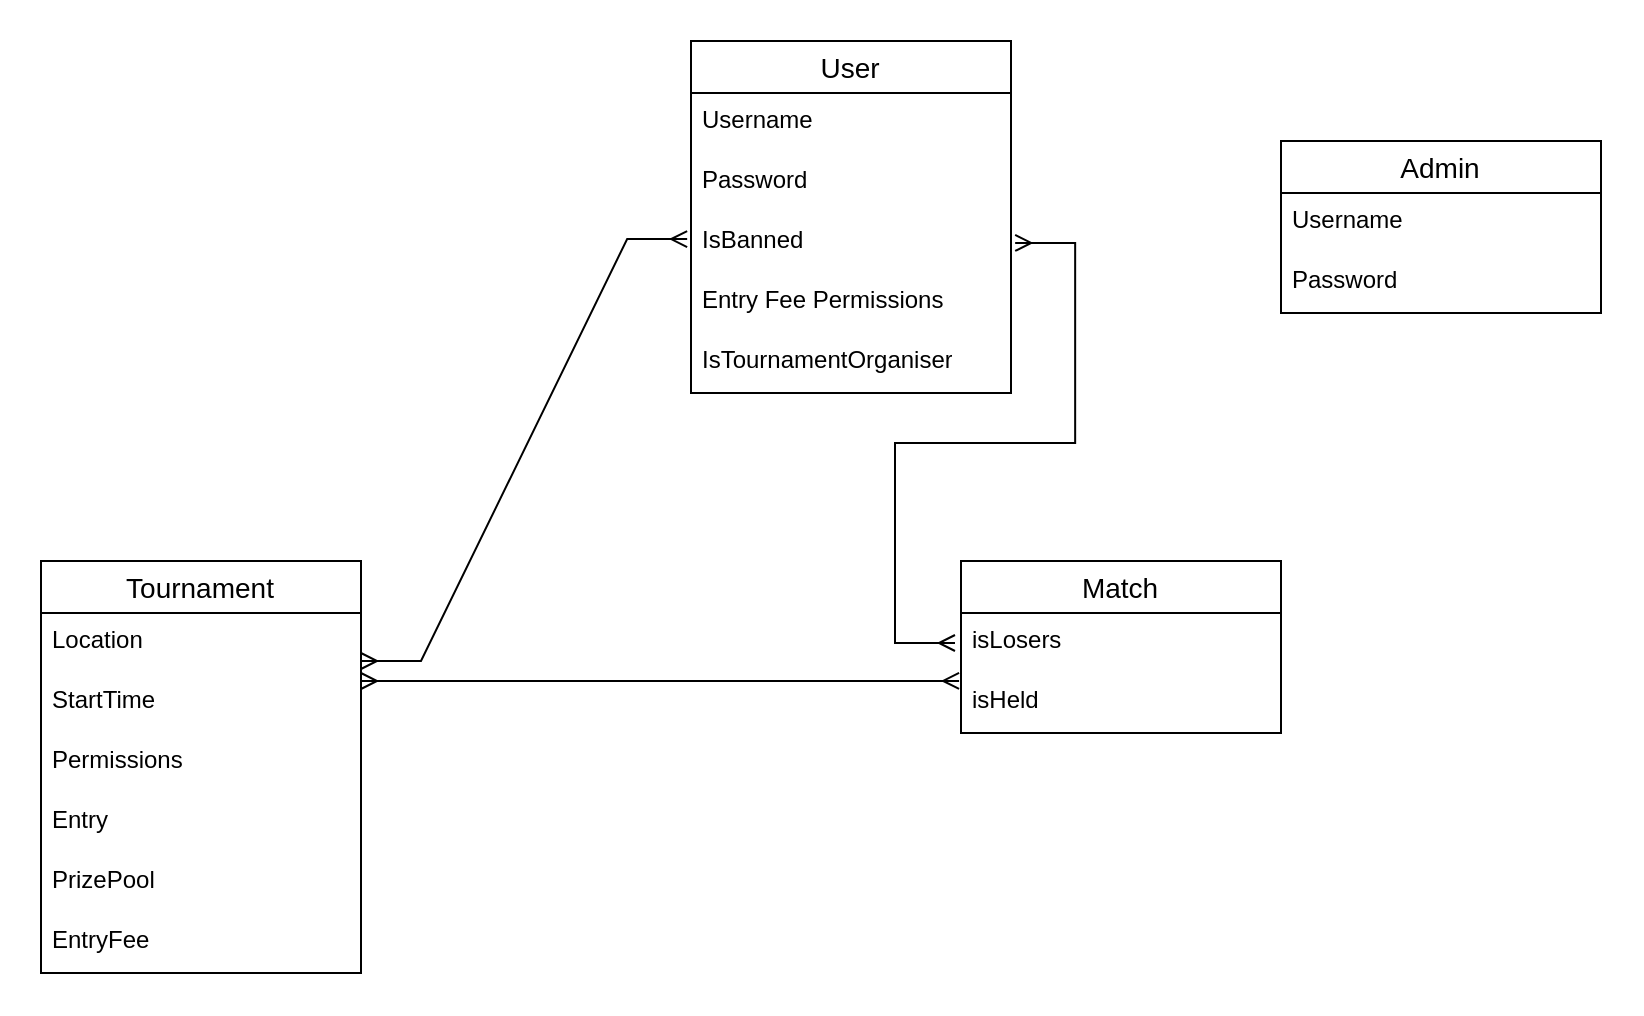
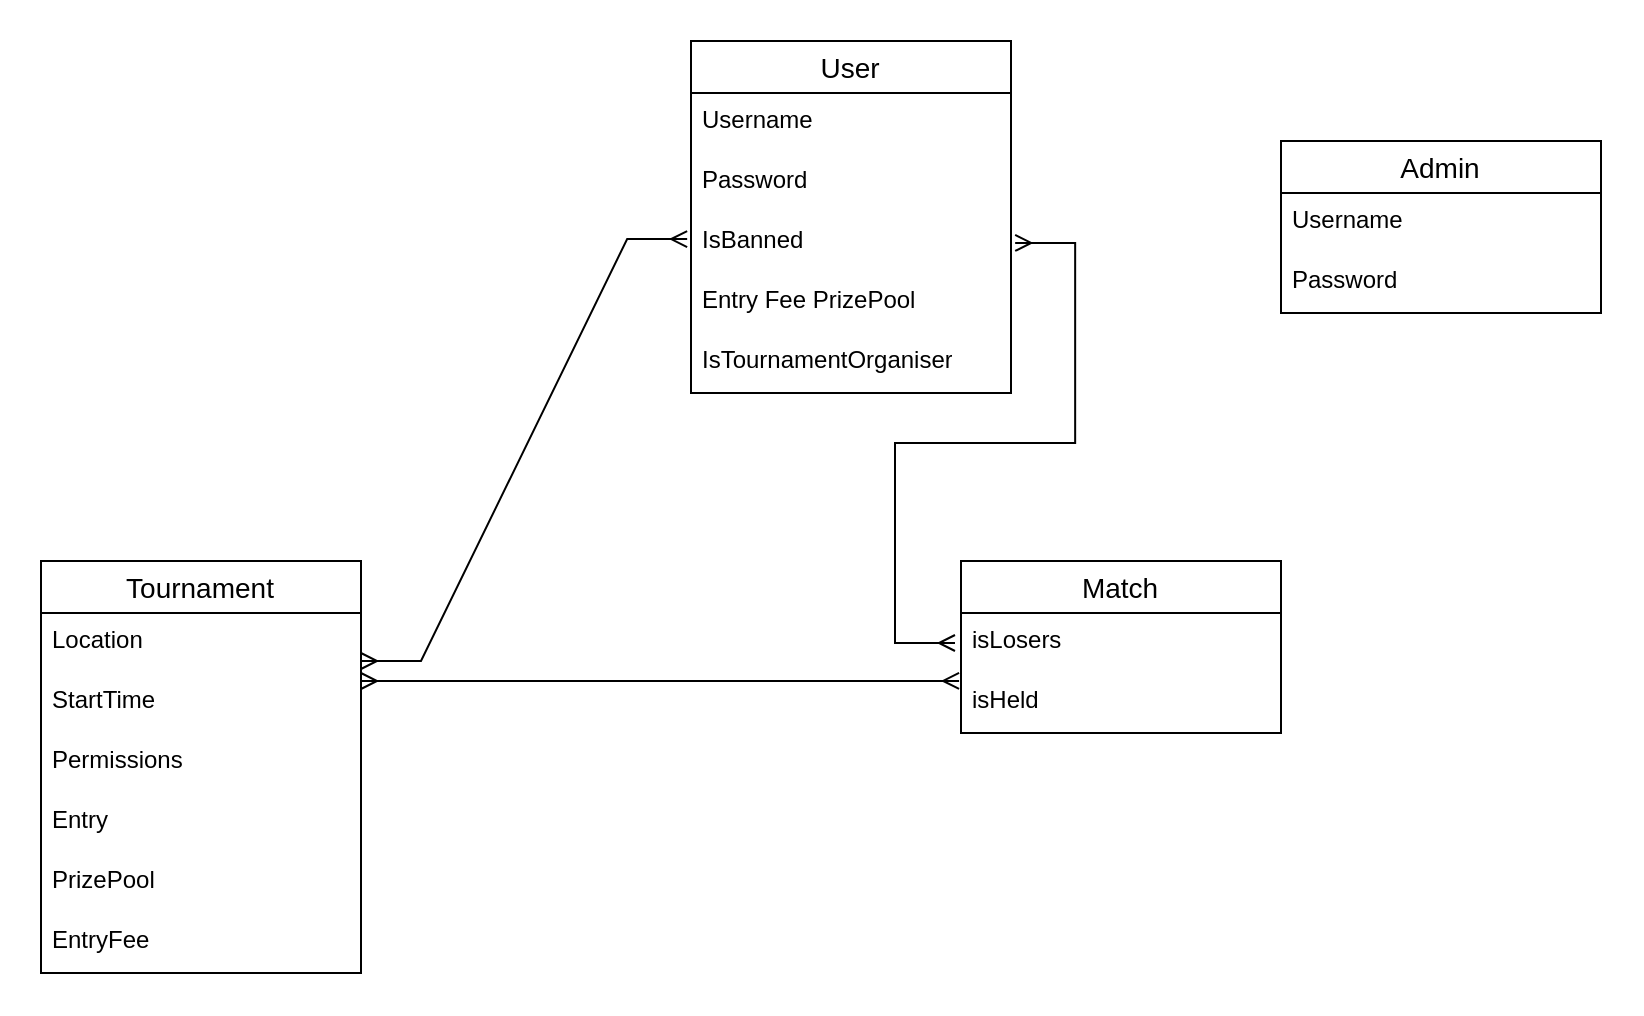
node "Entry Fee Permissions": label "Entry Fee Permissions" -> "Entry Fee PrizePool"
